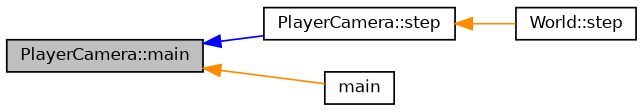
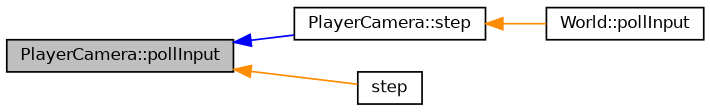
node "World::step": label "World::step" -> "World::pollInput"
node "PlayerCamera::main": label "PlayerCamera::main" -> "PlayerCamera::pollInput"
node "main": label "main" -> "step"
